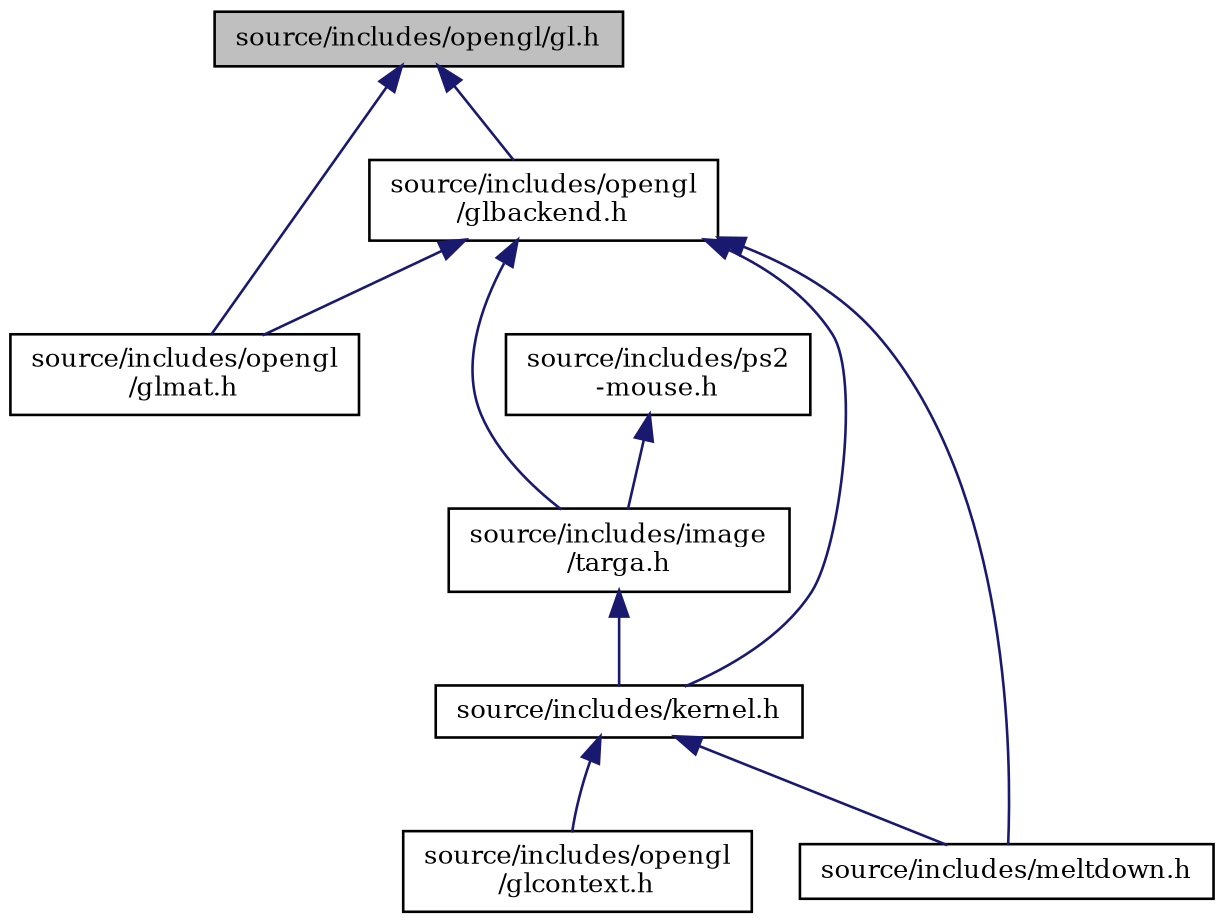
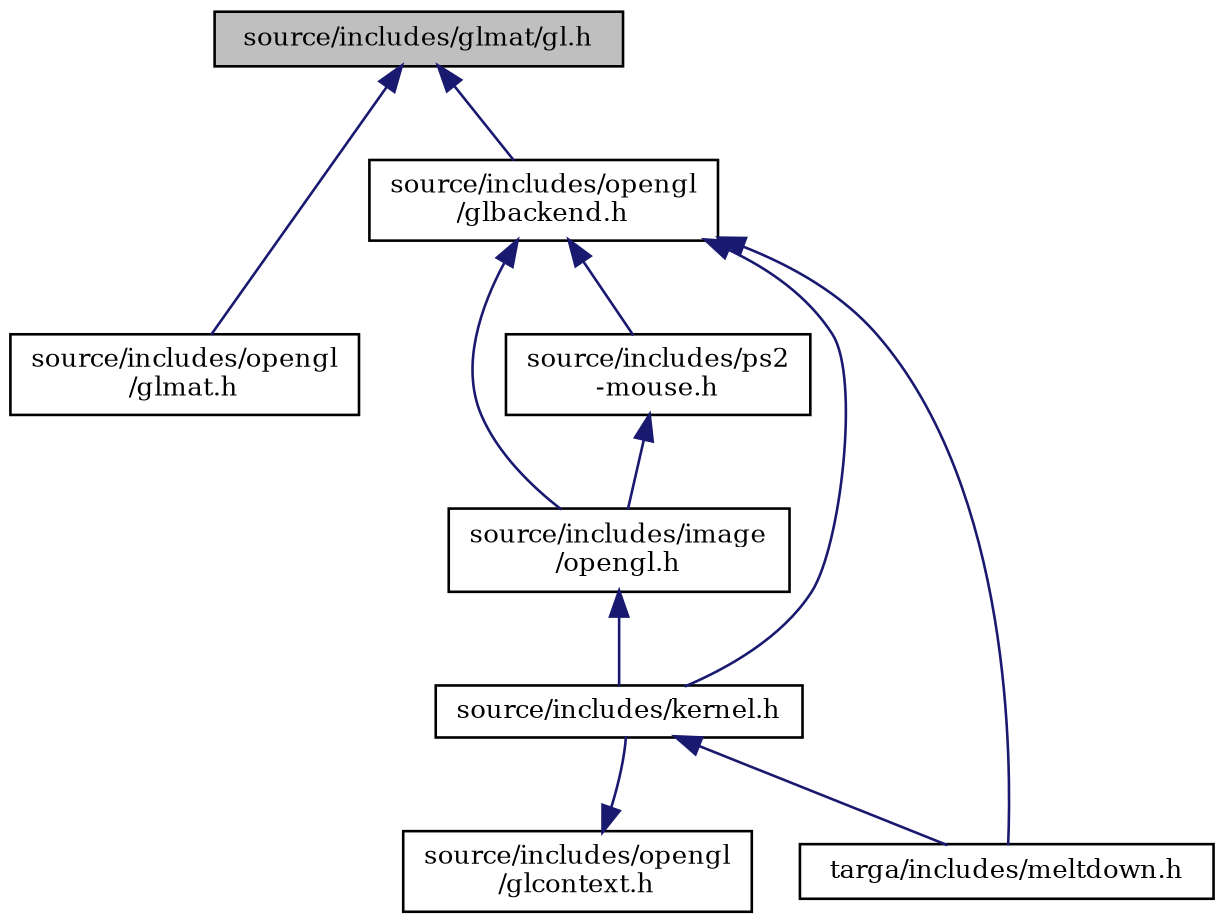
node "source/includes/opengl/gl.h": label "source/includes/opengl/gl.h" -> "source/includes/glmat/gl.h"
edge "source/includes/opengl /glmat.h" -> "source/includes/opengl /glbackend.h": now "source/includes/ps2 -mouse.h" -> "source/includes/opengl /glbackend.h"
node "source/includes/image /targa.h": label "source/includes/image /targa.h" -> "source/includes/image /opengl.h"
edge "source/includes/opengl /glcontext.h" -> "source/includes/kernel.h": reversed
node "source/includes/meltdown.h": label "source/includes/meltdown.h" -> "targa/includes/meltdown.h"
